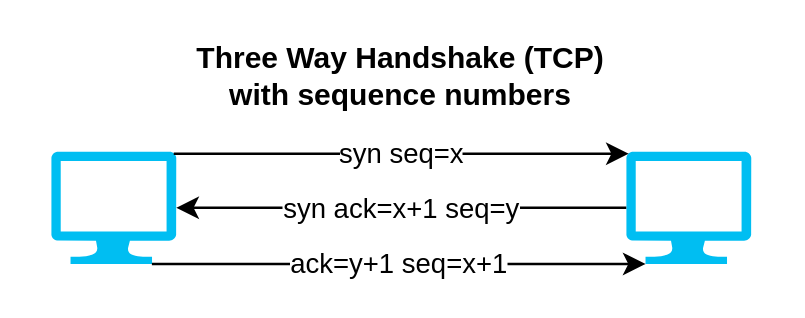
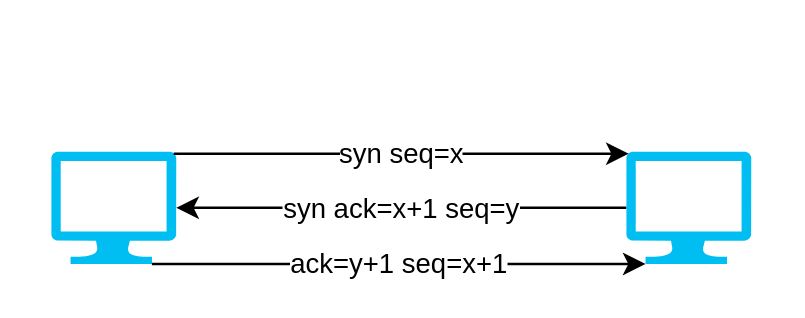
node "Three Way Handshake (TCP) with sequence numbers": removed
